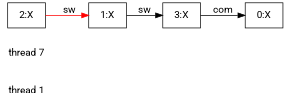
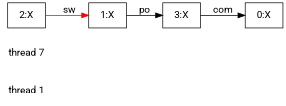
edge "1:X" -> "3:X": label "sw" -> "po"
